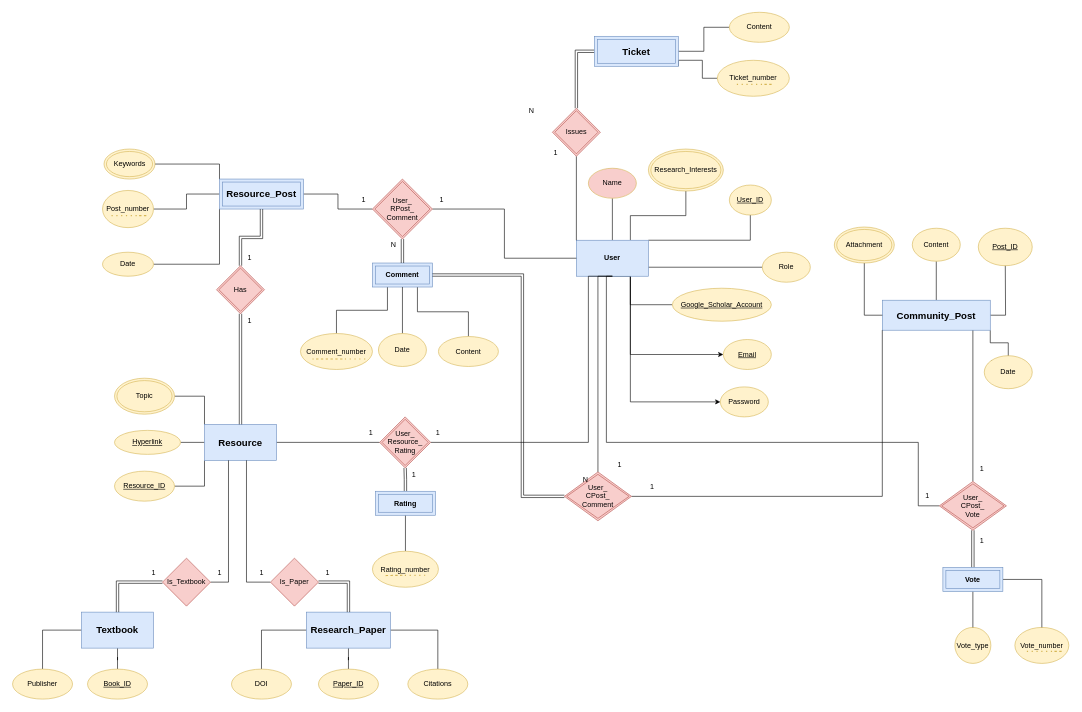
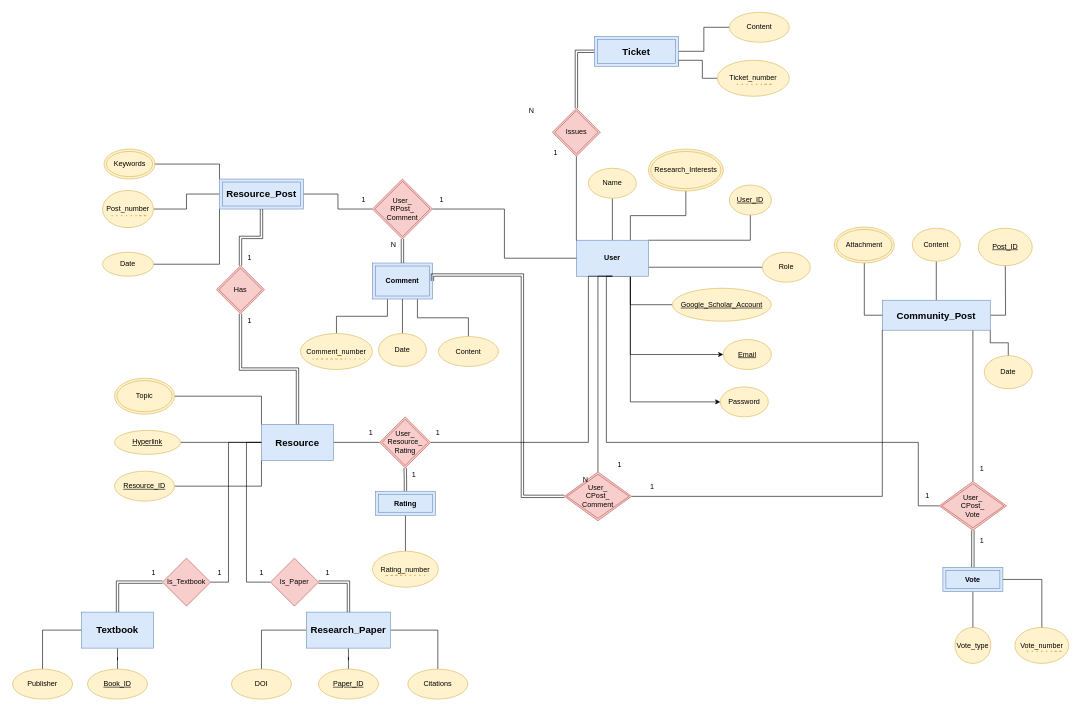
node "Name": fillcolor #f8cecc -> #fff2cc
node "Comment": size 60x24 -> 60x36
node "Resource": moved (240, 443) -> (297, 443)
